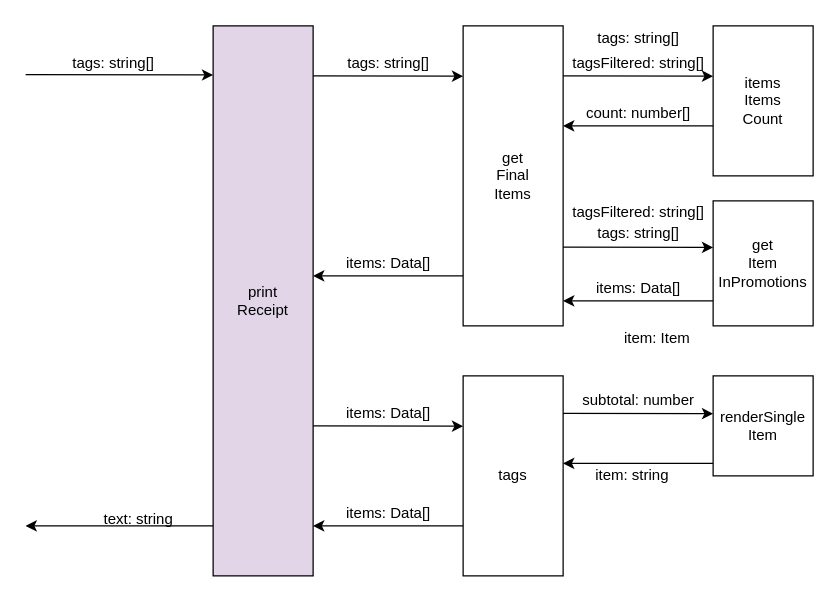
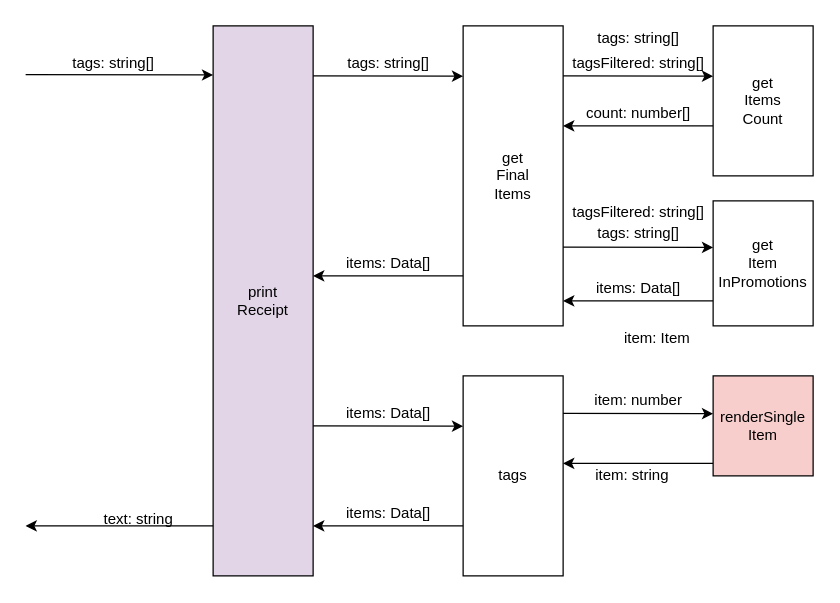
node "items Items Count": label "items Items Count" -> "get Items Count"
node "subtotal: number": label "subtotal: number" -> "item: number"
node "renderSingle Item": fillcolor #ffffff -> #f8cecc
